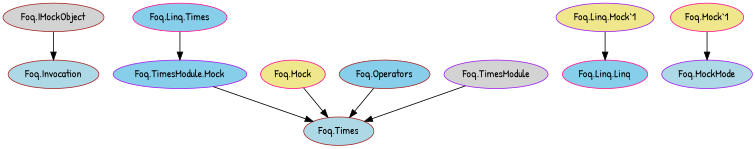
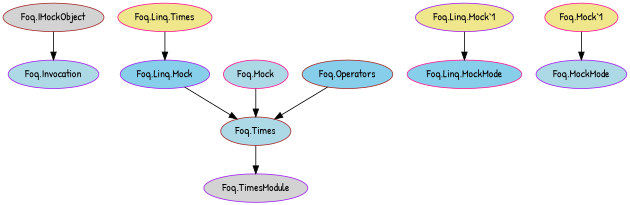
node "Foq.Linq.Times": fillcolor skyblue -> khaki
node "Foq.Invocation": color brown -> purple
node "Foq.TimesModule.Mock": label "Foq.TimesModule.Mock" -> "Foq.Linq.Mock"
node "Foq.Mock": fillcolor khaki -> lightblue
node "Foq.Linq.Linq": label "Foq.Linq.Linq" -> "Foq.Linq.MockMode"
edge "Foq.TimesModule" -> "Foq.Times": reversed
